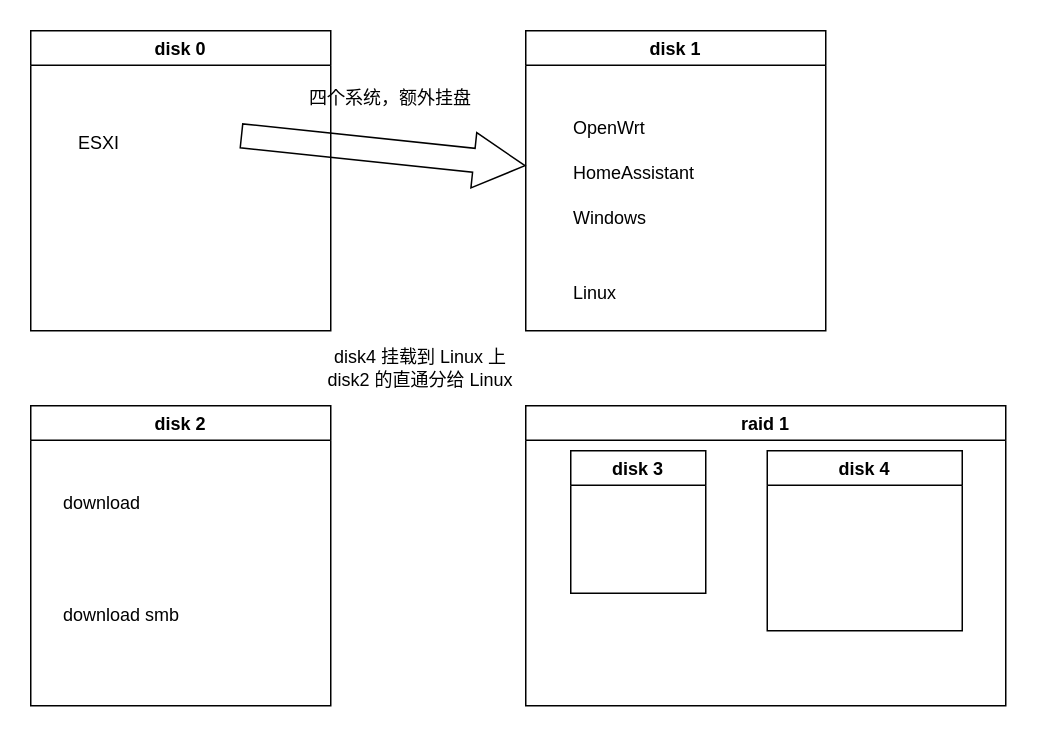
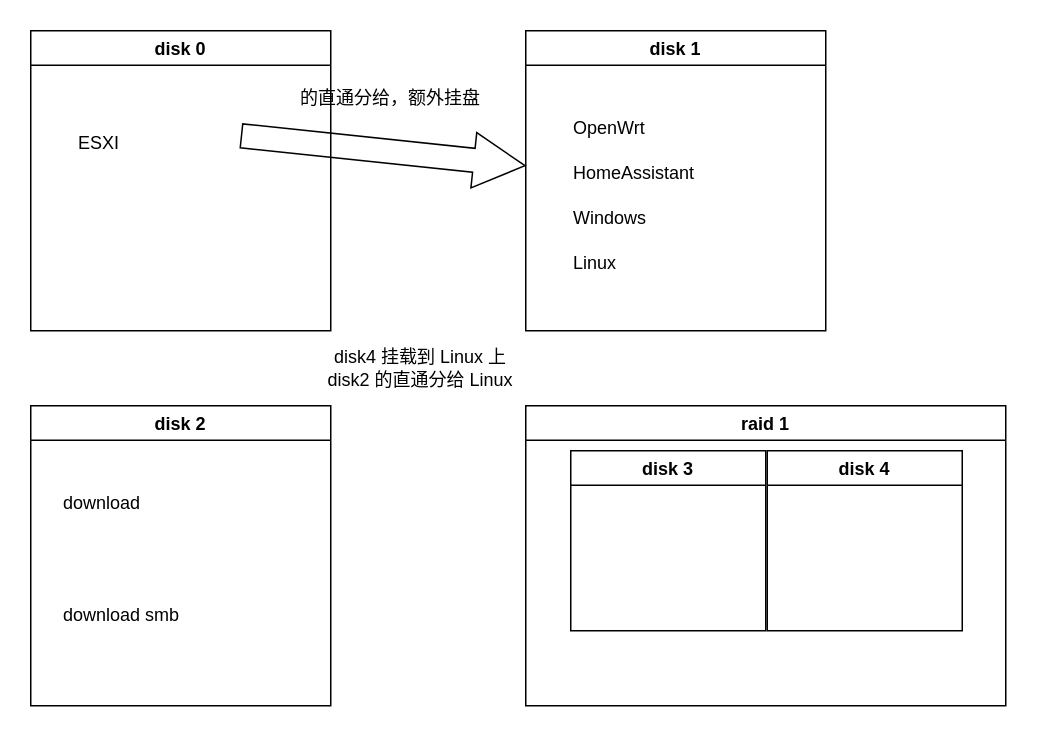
node "四个系统，额外挂盘": label "四个系统，额外挂盘" -> "的直通分给，额外挂盘"
node "Linux": moved (616, 293) -> (616, 263)
node "disk 3": size 135x143 -> 195x180
